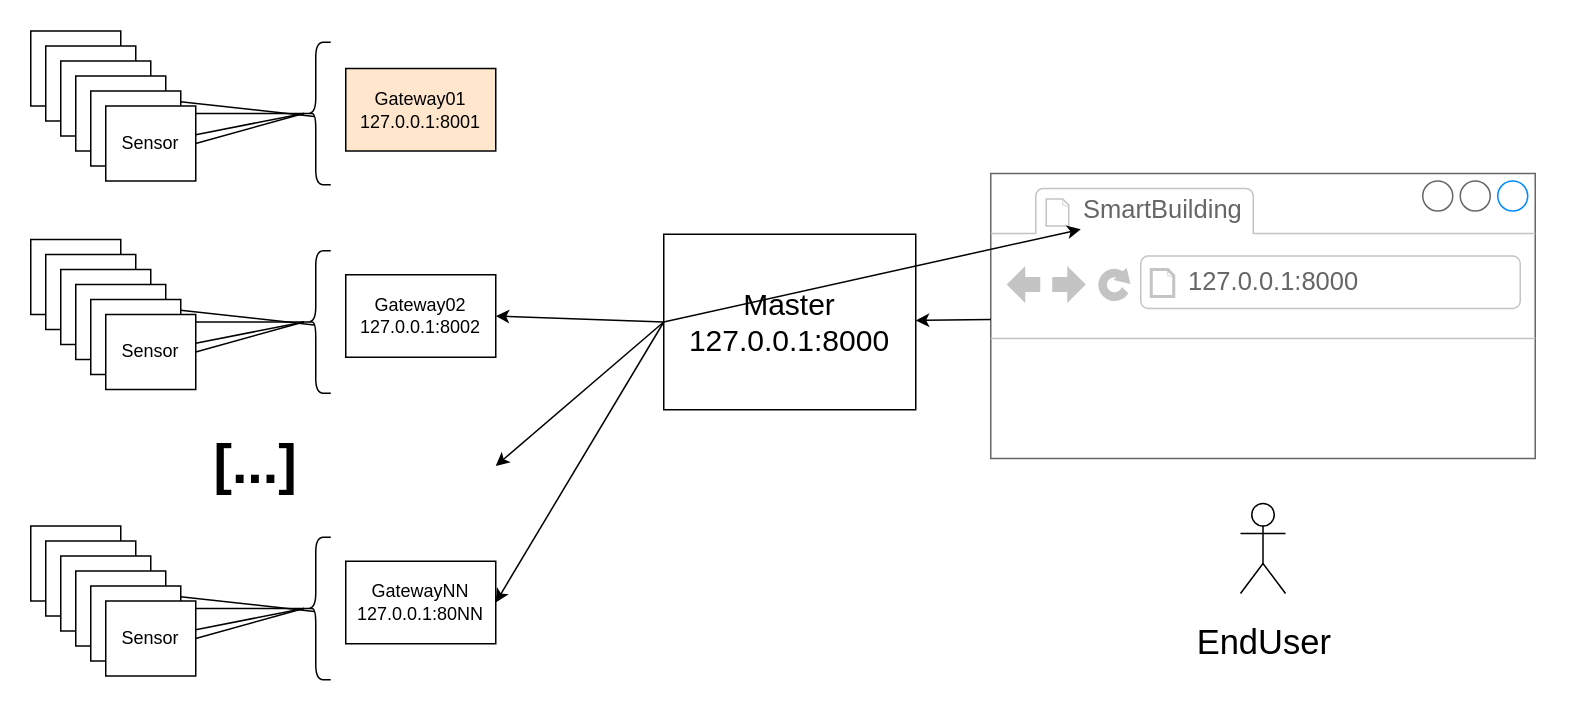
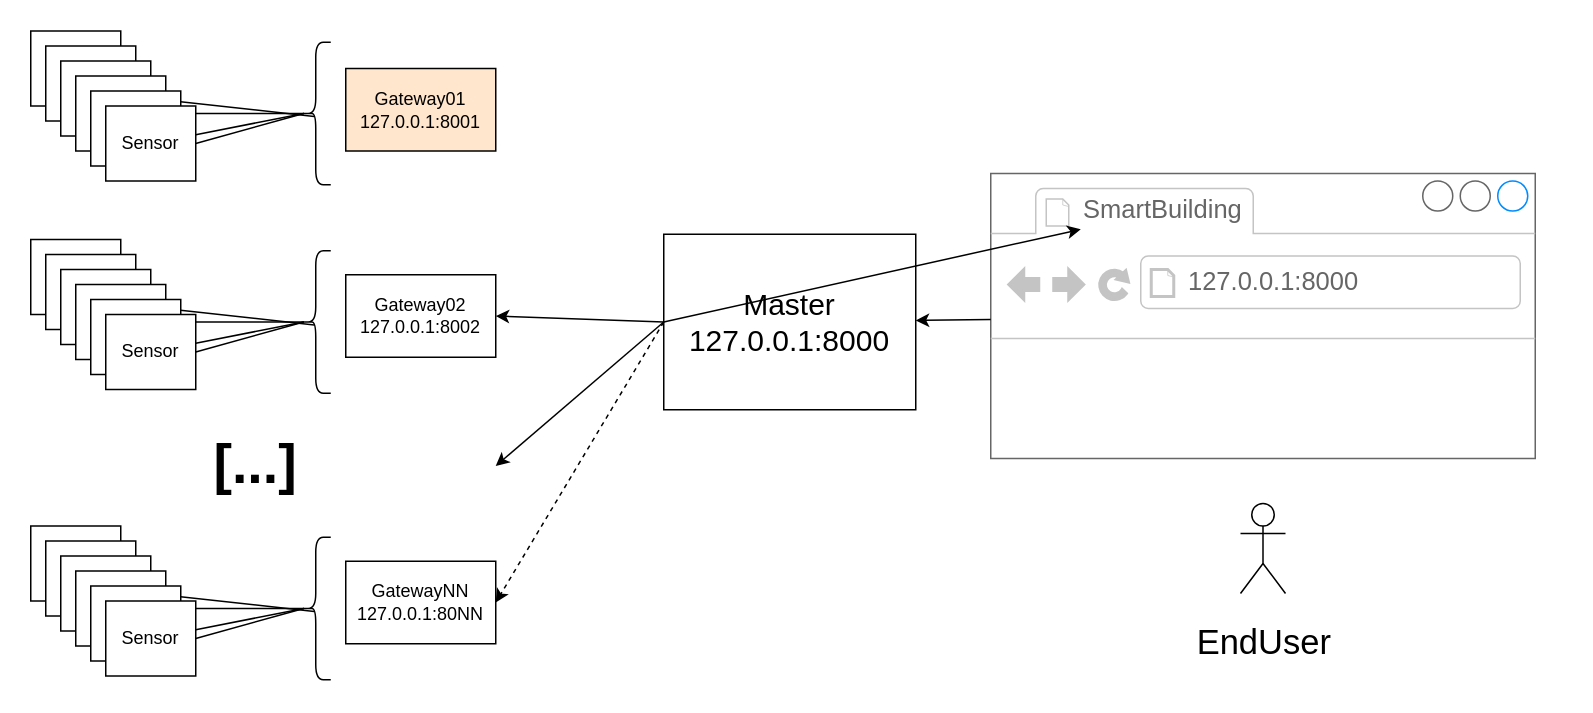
edge "Master 127.0.0.1:8000" -> "GatewayNN 127.0.0.1:80NN": style solid -> dashed
